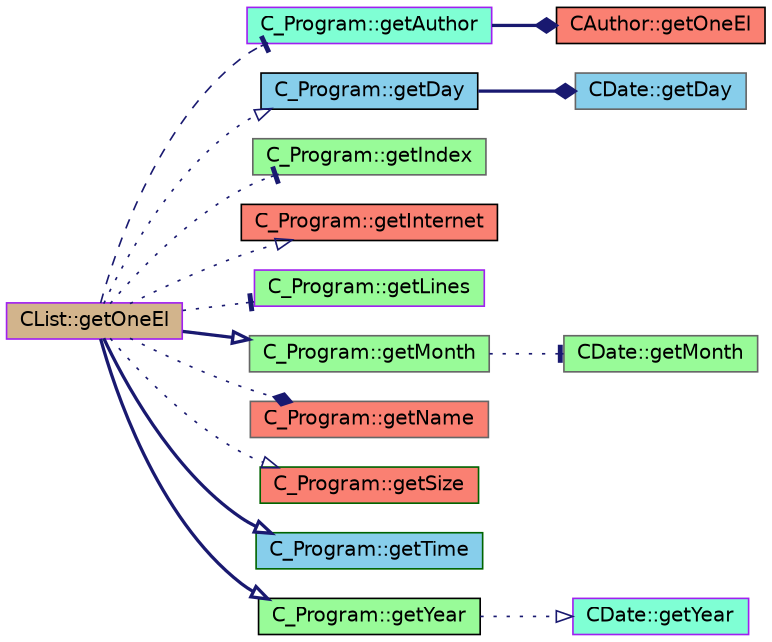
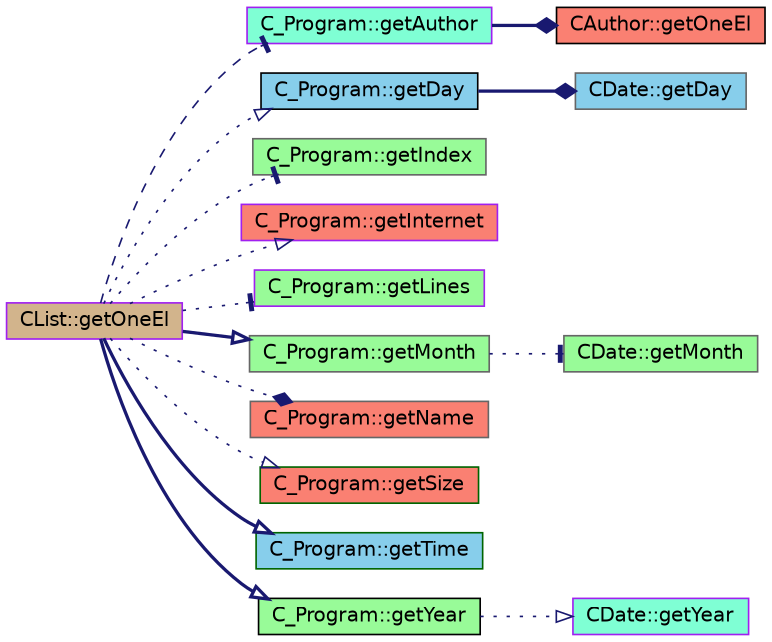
node "C_Program::getInternet": color black -> purple
